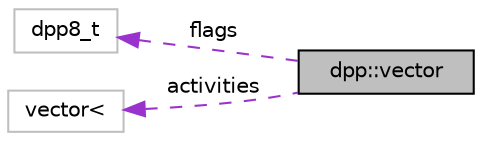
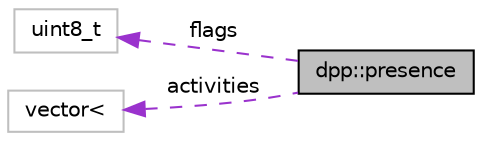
node "dpp8_t": label "dpp8_t" -> "uint8_t"
node "dpp::vector": label "dpp::vector" -> "dpp::presence"
